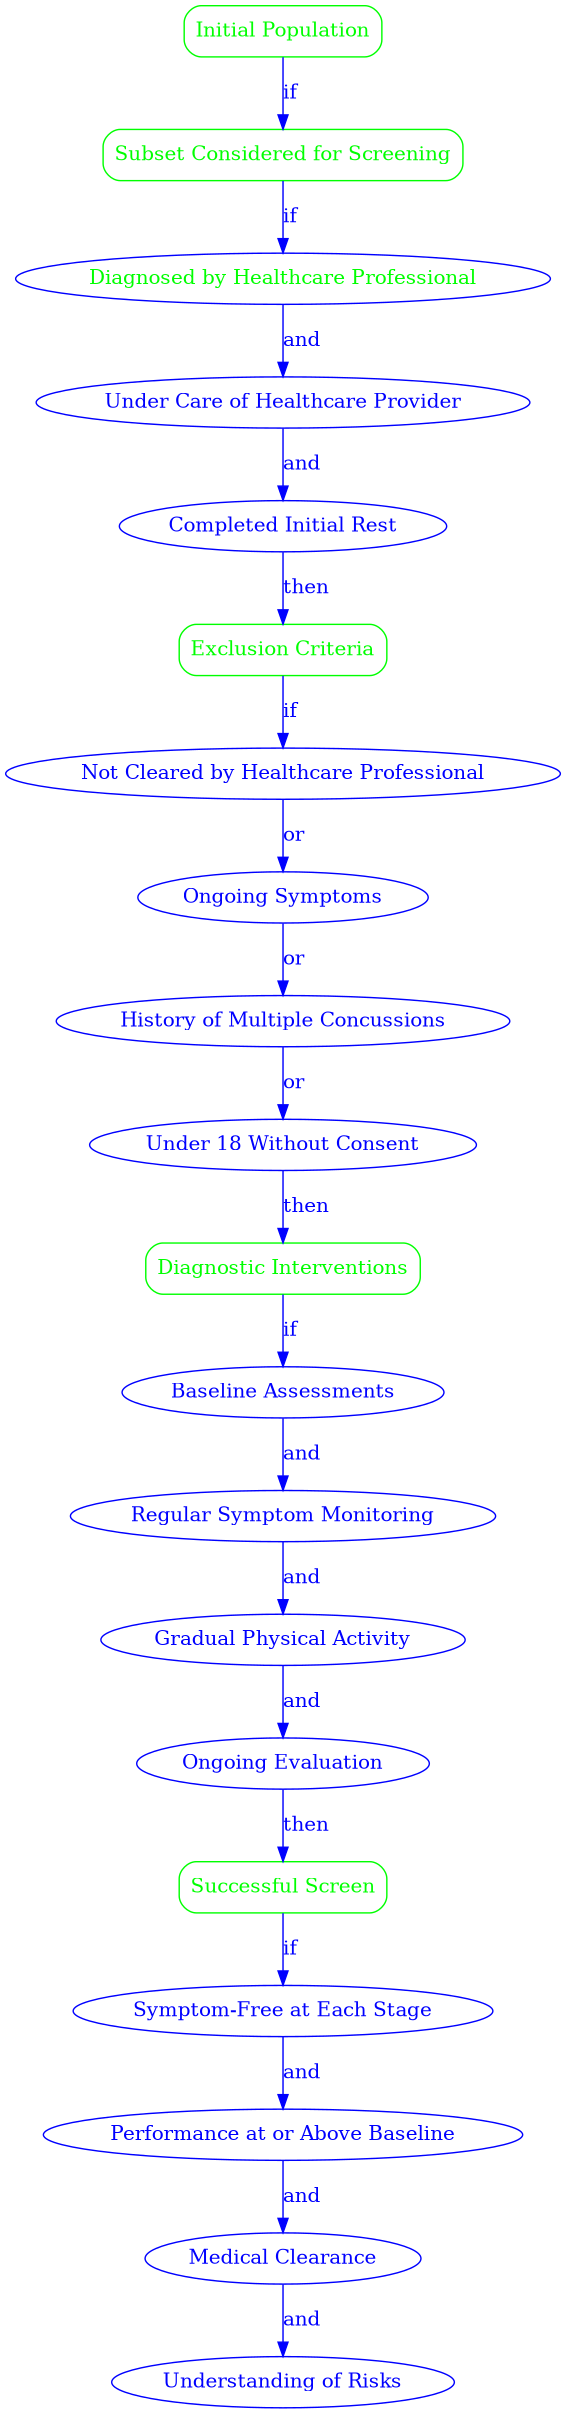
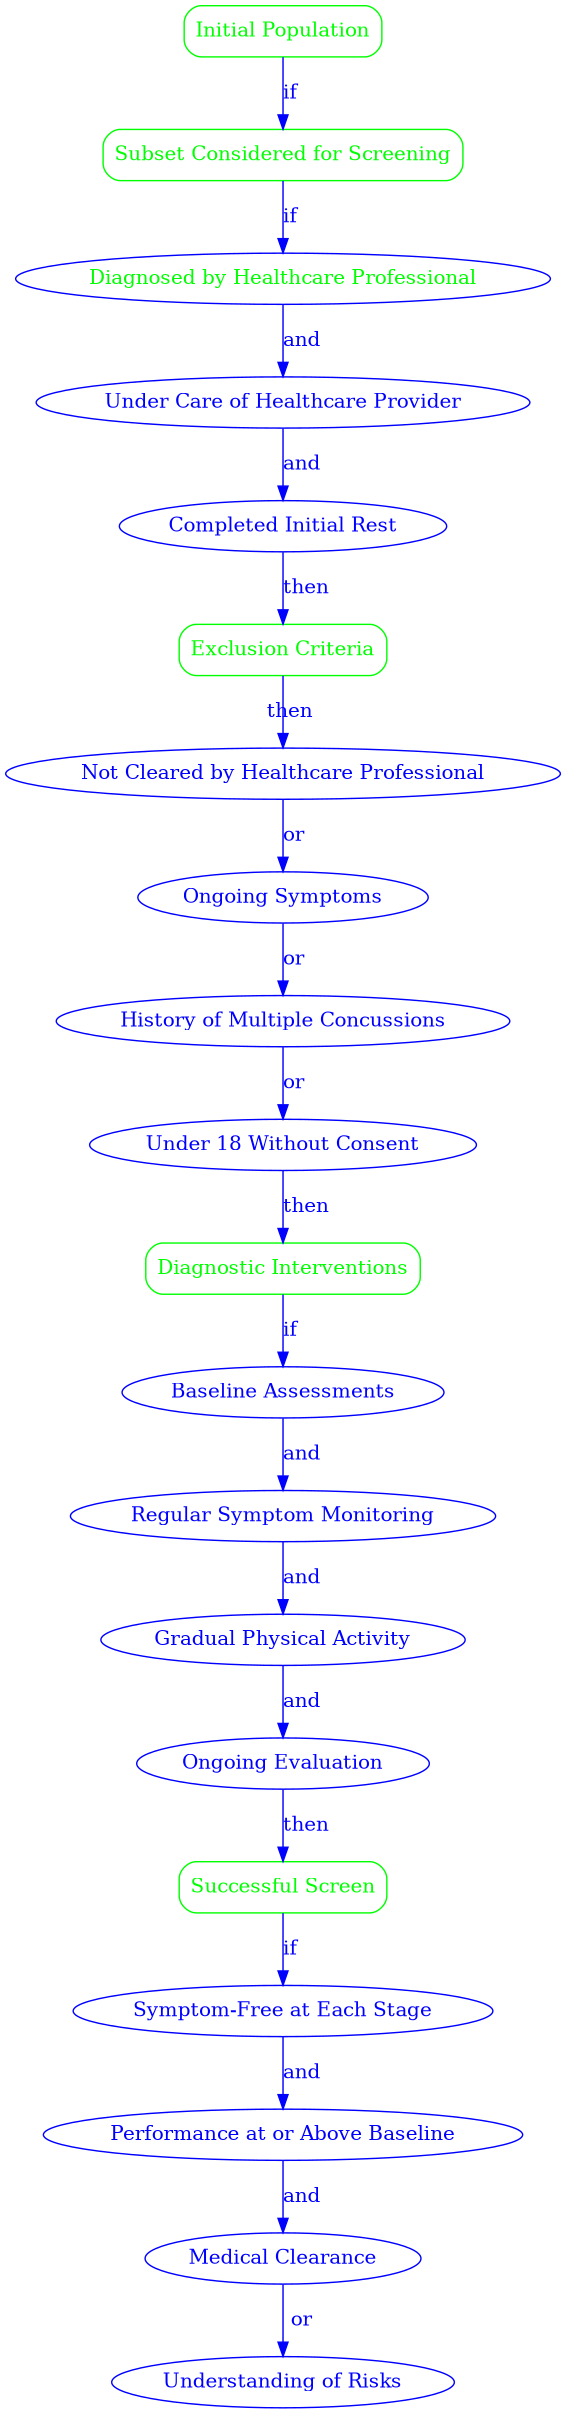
edge "Exclusion Criteria" -> "Not Cleared by Healthcare Professional": label "if" -> "then"
edge "Medical Clearance" -> "Understanding of Risks": label "and" -> "or"
